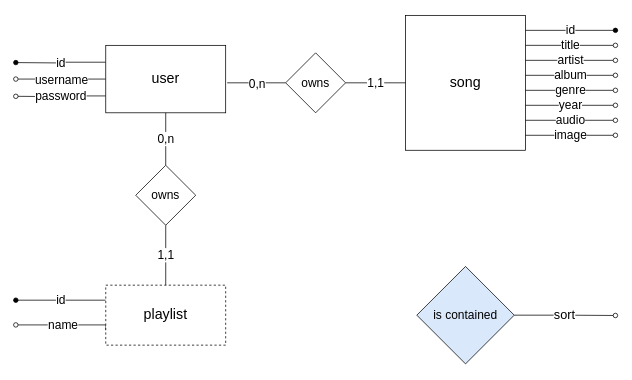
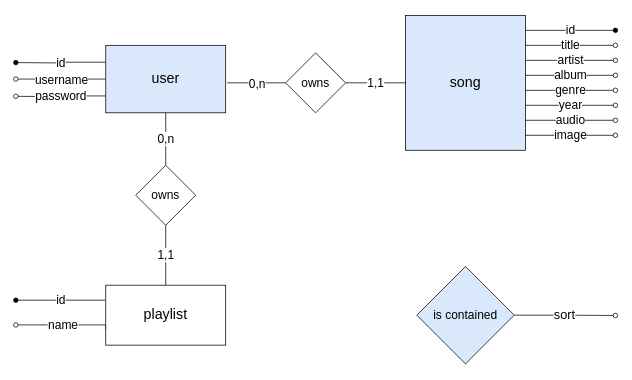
node "user": fillcolor #ffffff -> #dae8fc
node "song": fillcolor #ffffff -> #dae8fc
node "playlist": style dashed -> solid
